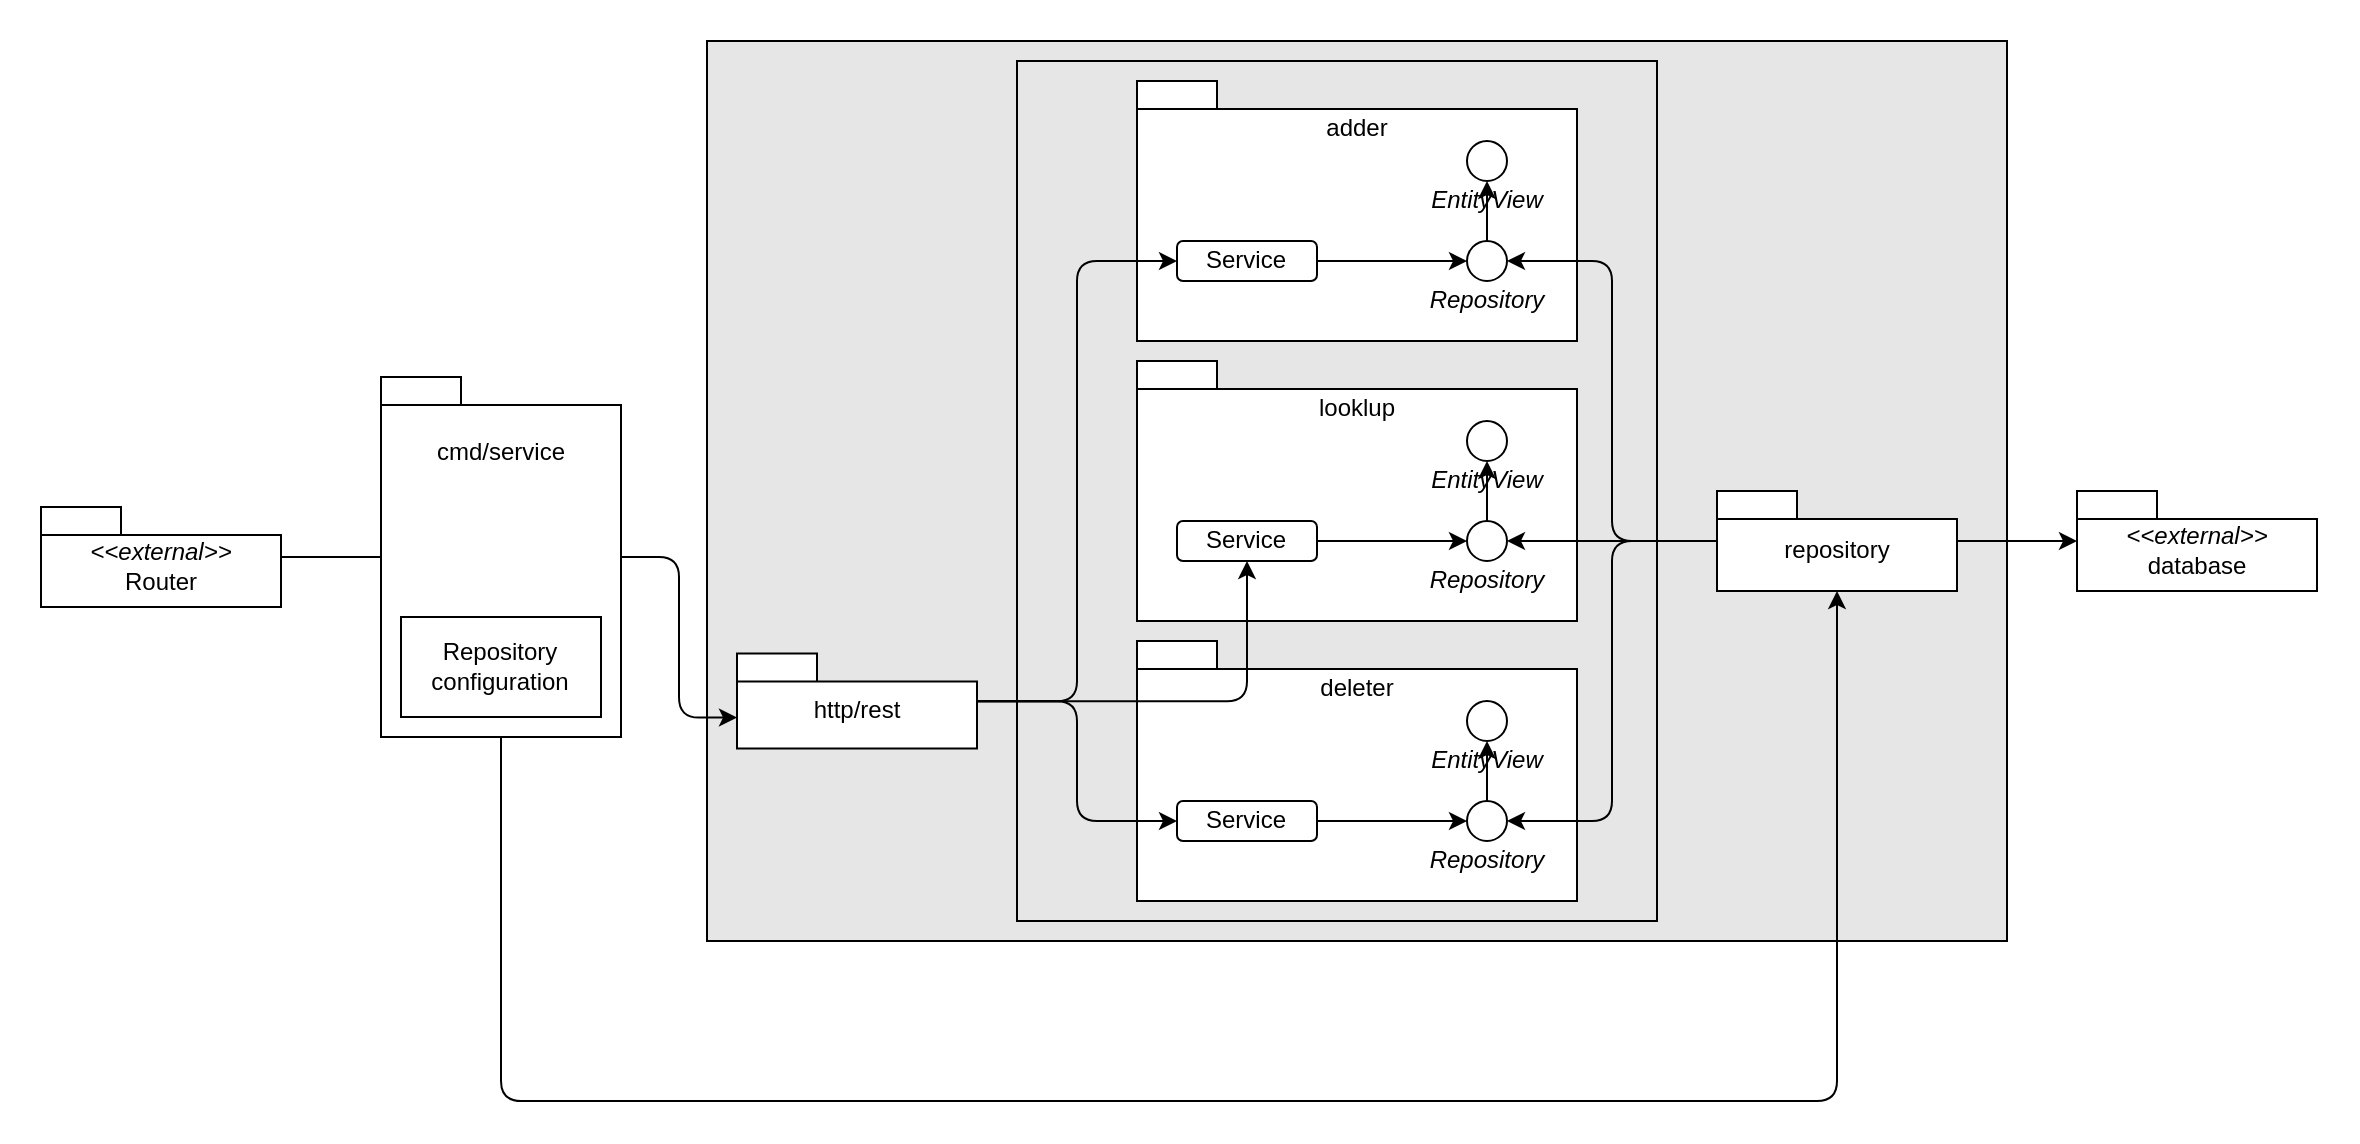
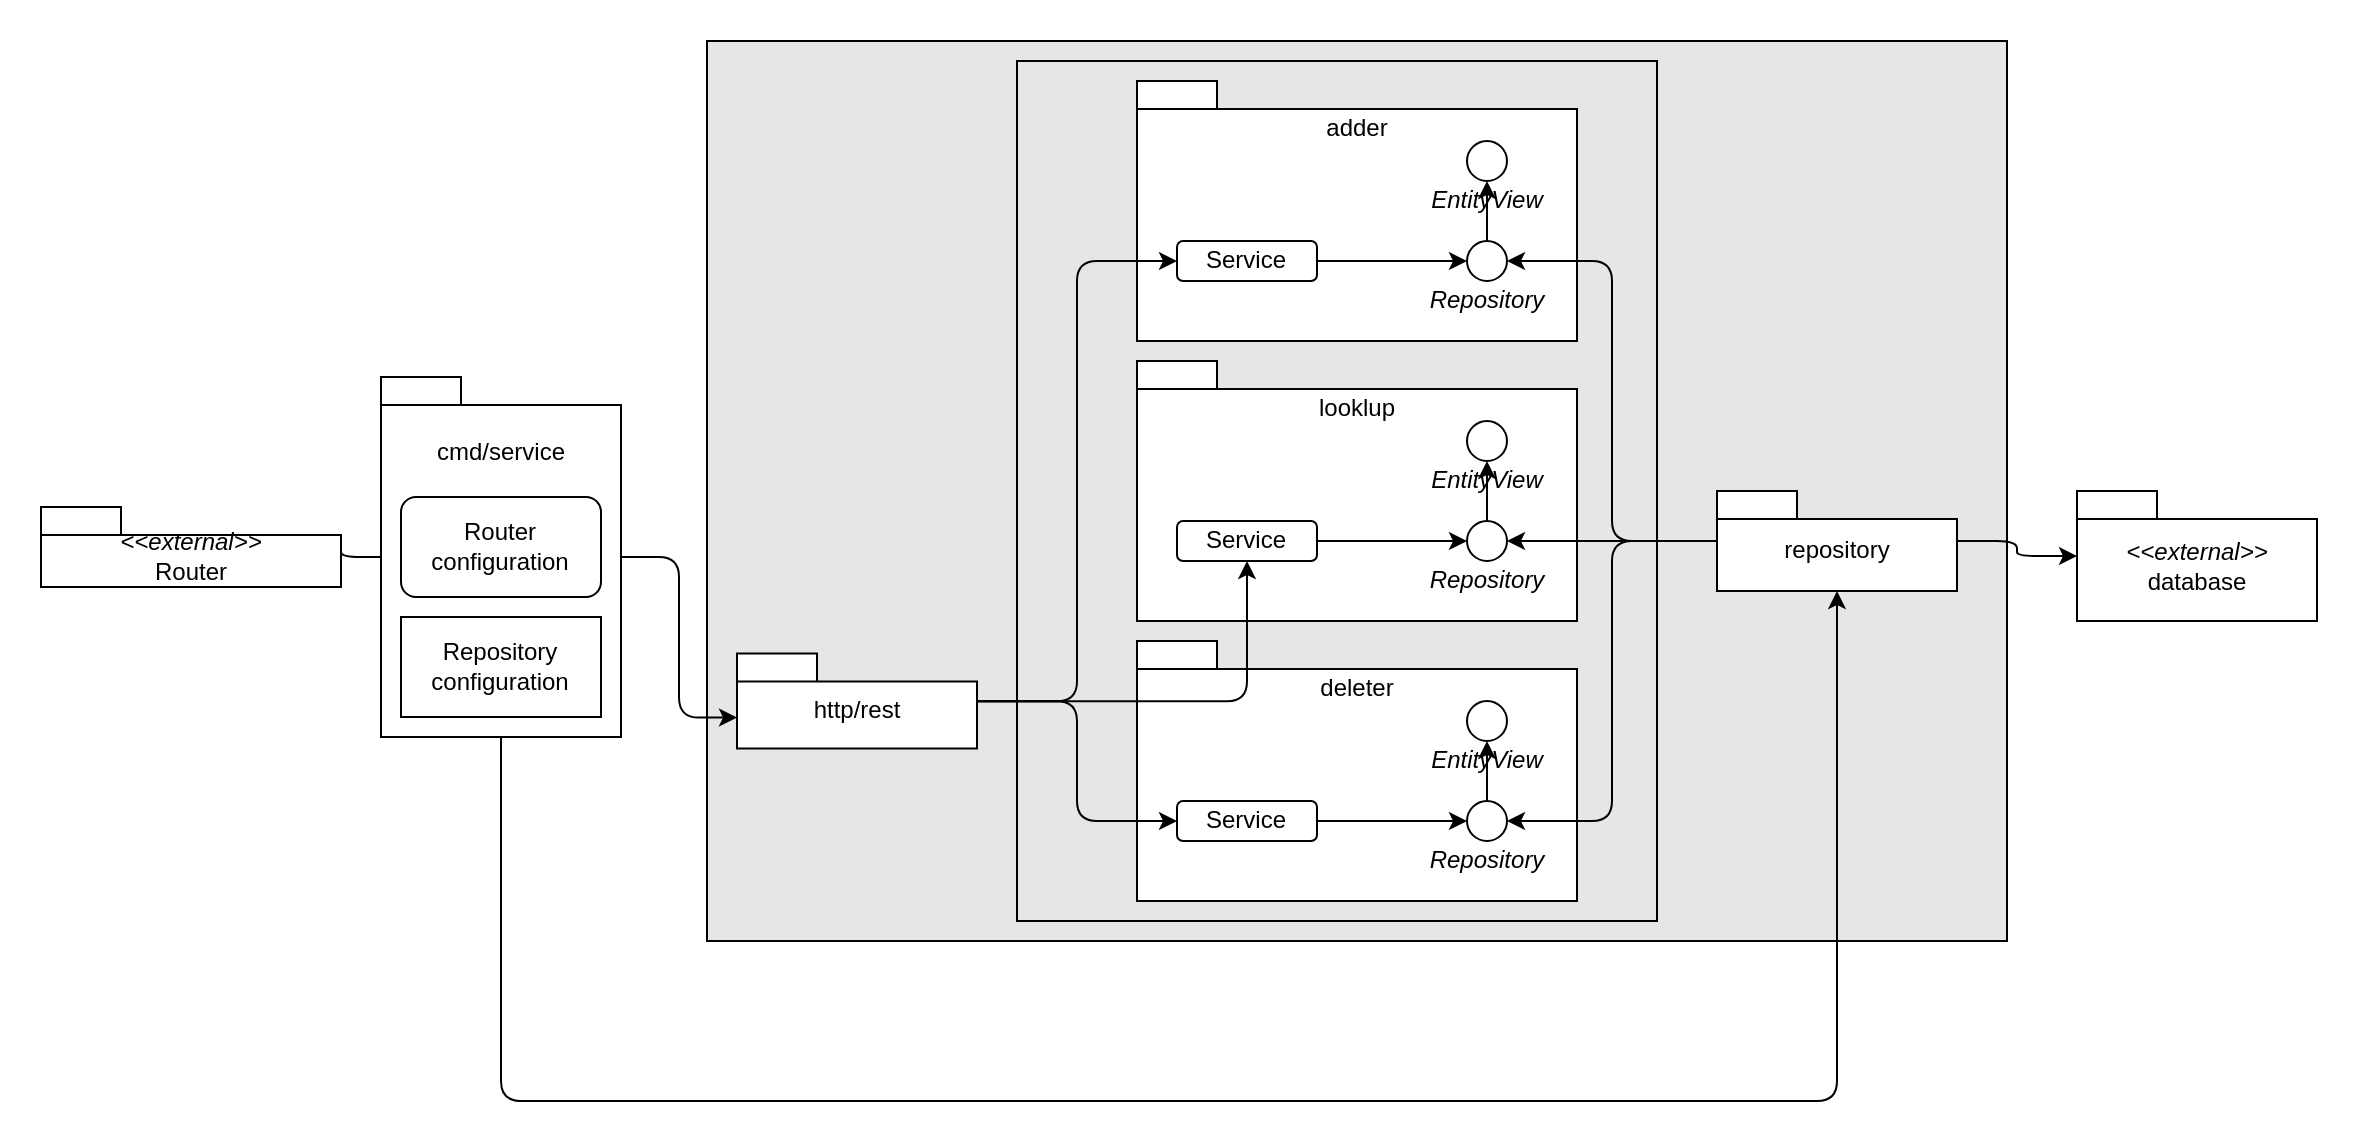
node "<<external>> database": size 240x100 -> 240x130
node "Router configuration": added
node "<<external>> Router": size 240x100 -> 300x80
